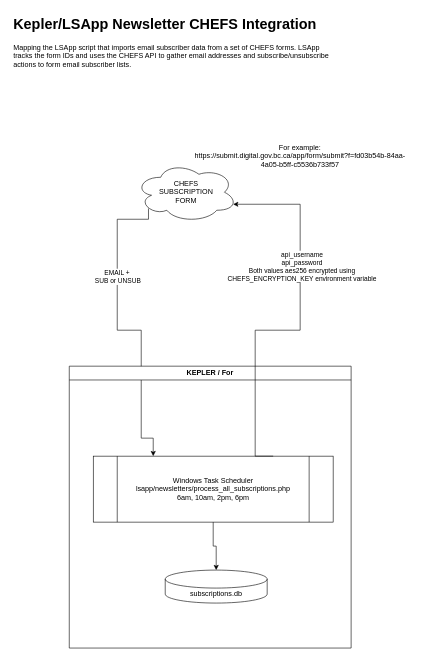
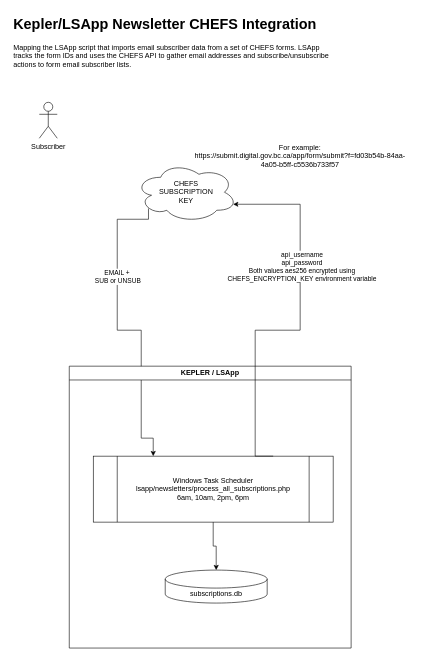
node "Subscriber": added
node "CHEFS SUBSCRIPTION FORM": label "CHEFS SUBSCRIPTION FORM" -> "CHEFS SUBSCRIPTION KEY"
node "KEPLER / For": label "KEPLER / For" -> "KEPLER / LSApp"
